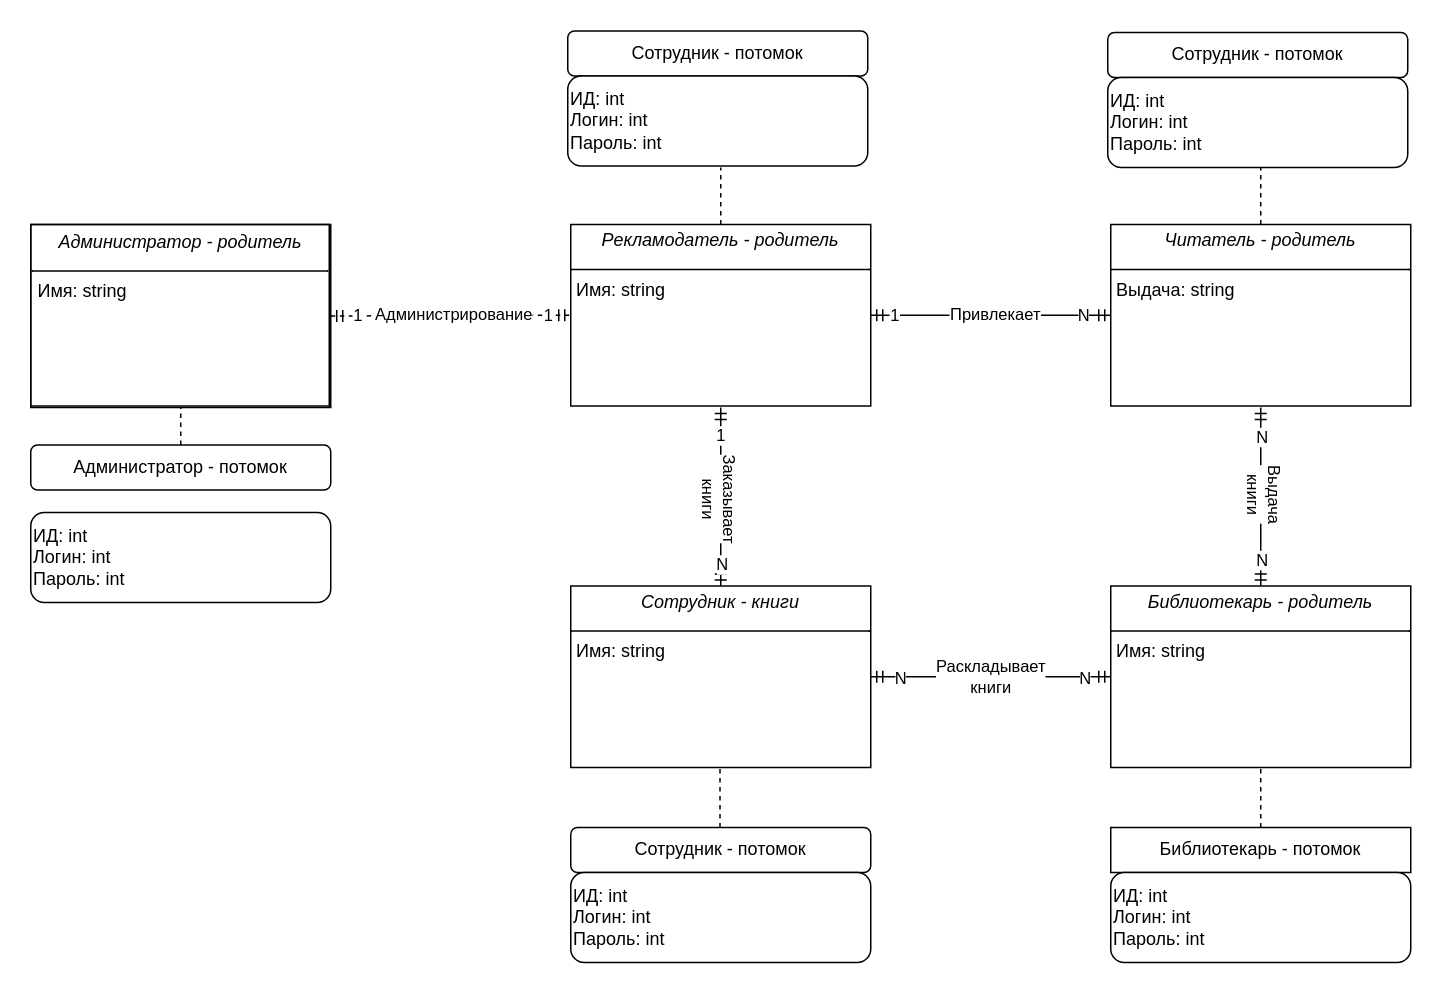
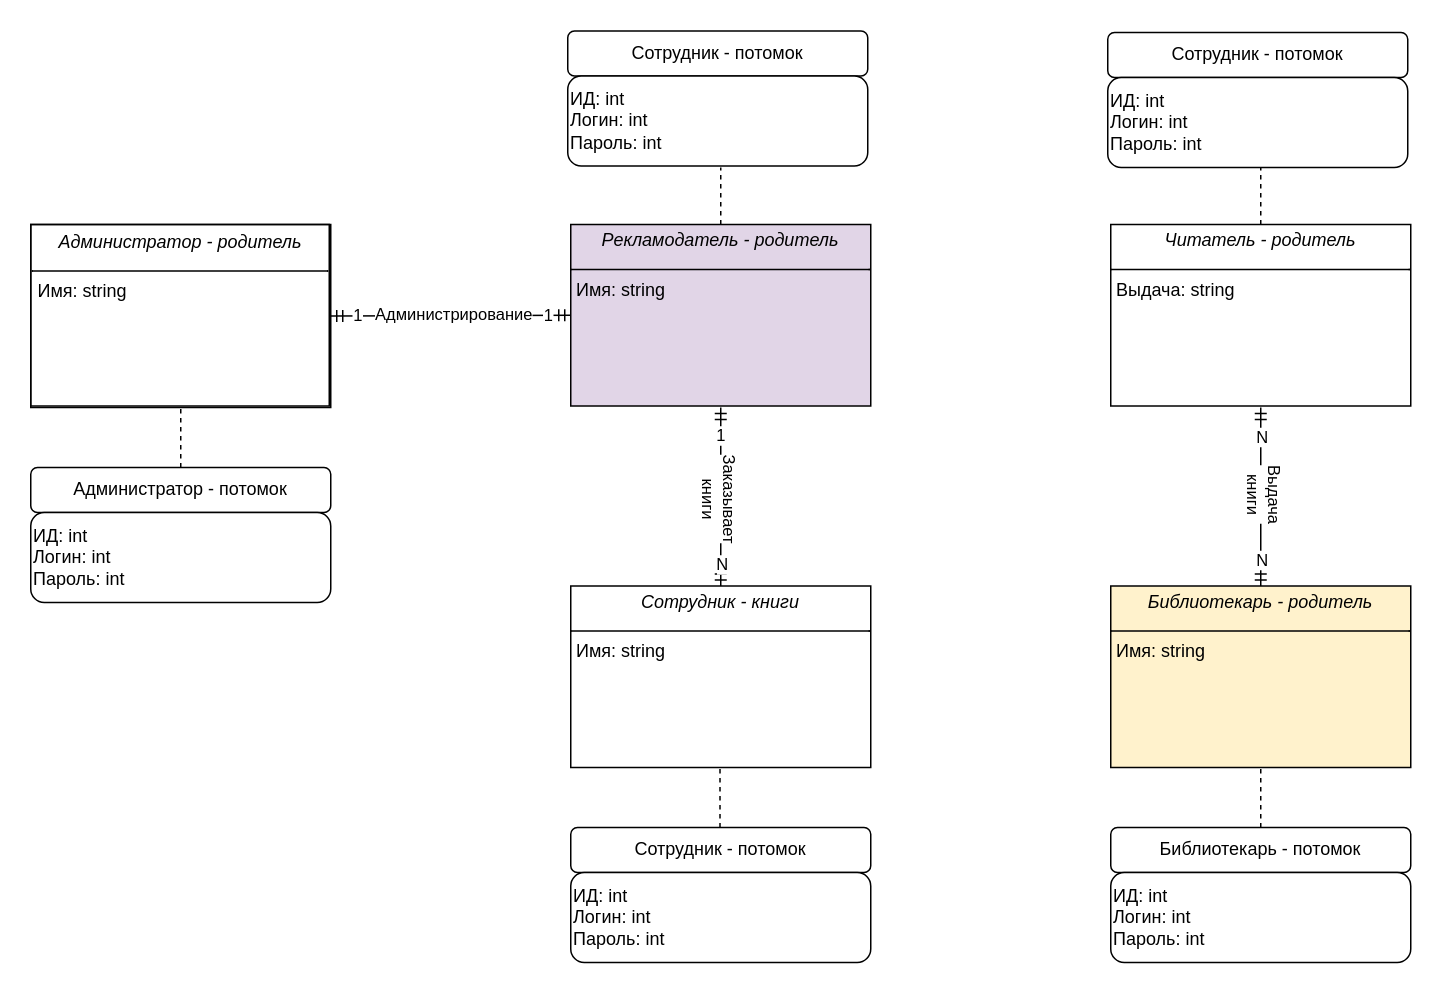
edge "Рекламодатель - родитель Имя: string" -- "Администратор - родитель Имя: string": style dashed -> solid
node "Рекламодатель - родитель Имя: string": fillcolor #ffffff -> #e1d5e7
edge "Рекламодатель - родитель Имя: string" -- "Читатель - родитель Выдача: string": removed, labels "1", "Привлекает", "N"
node "Администратор - потомок": moved (181, 467) -> (181, 490)
edge "Сотрудник - книги Имя: string" -- "Библиотекарь - родитель Имя: string": removed, labels "N", "Раскладывает книги", "N"
node "Библиотекарь - родитель Имя: string": fillcolor #ffffff -> #fff2cc
node "Библиотекарь - потомок": shape rectangle -> rounded rectangle
